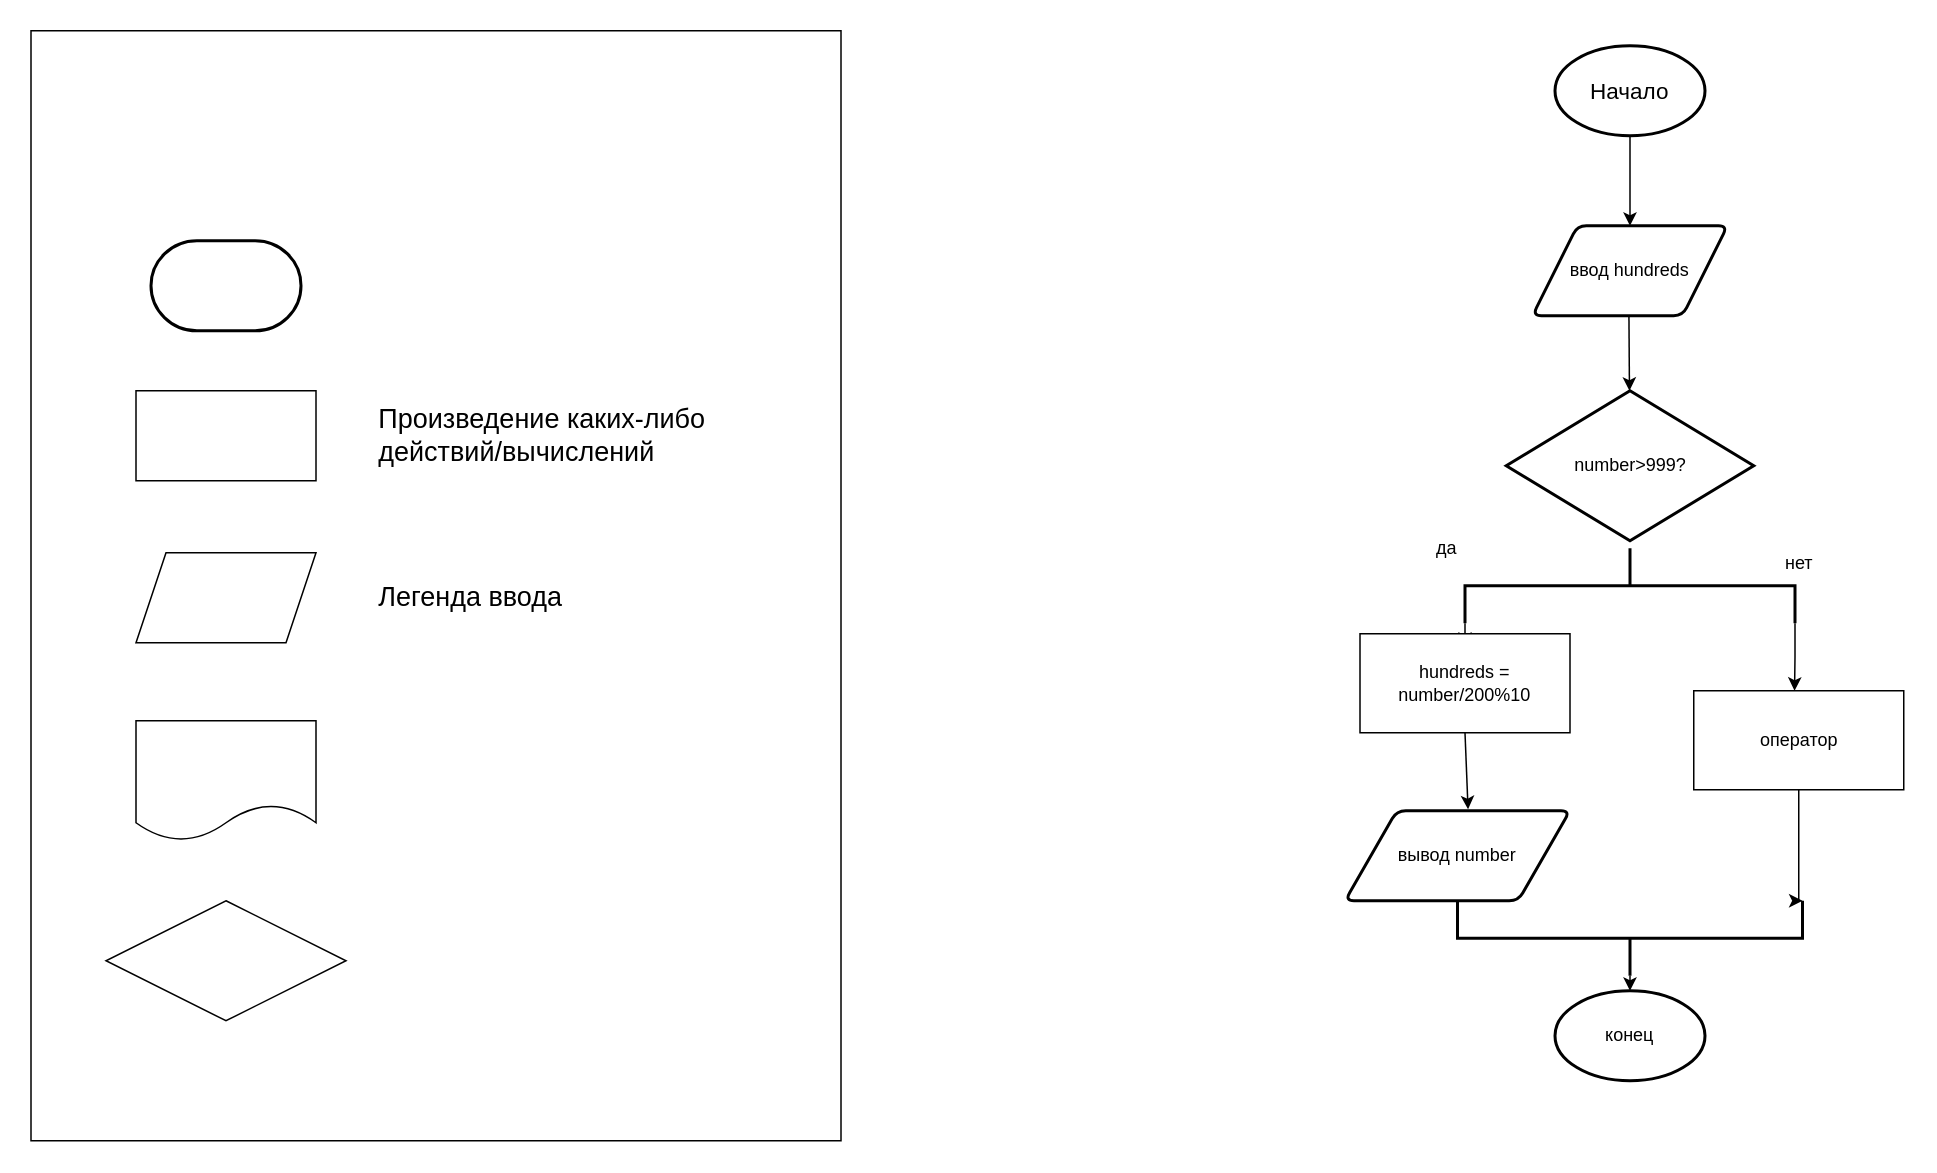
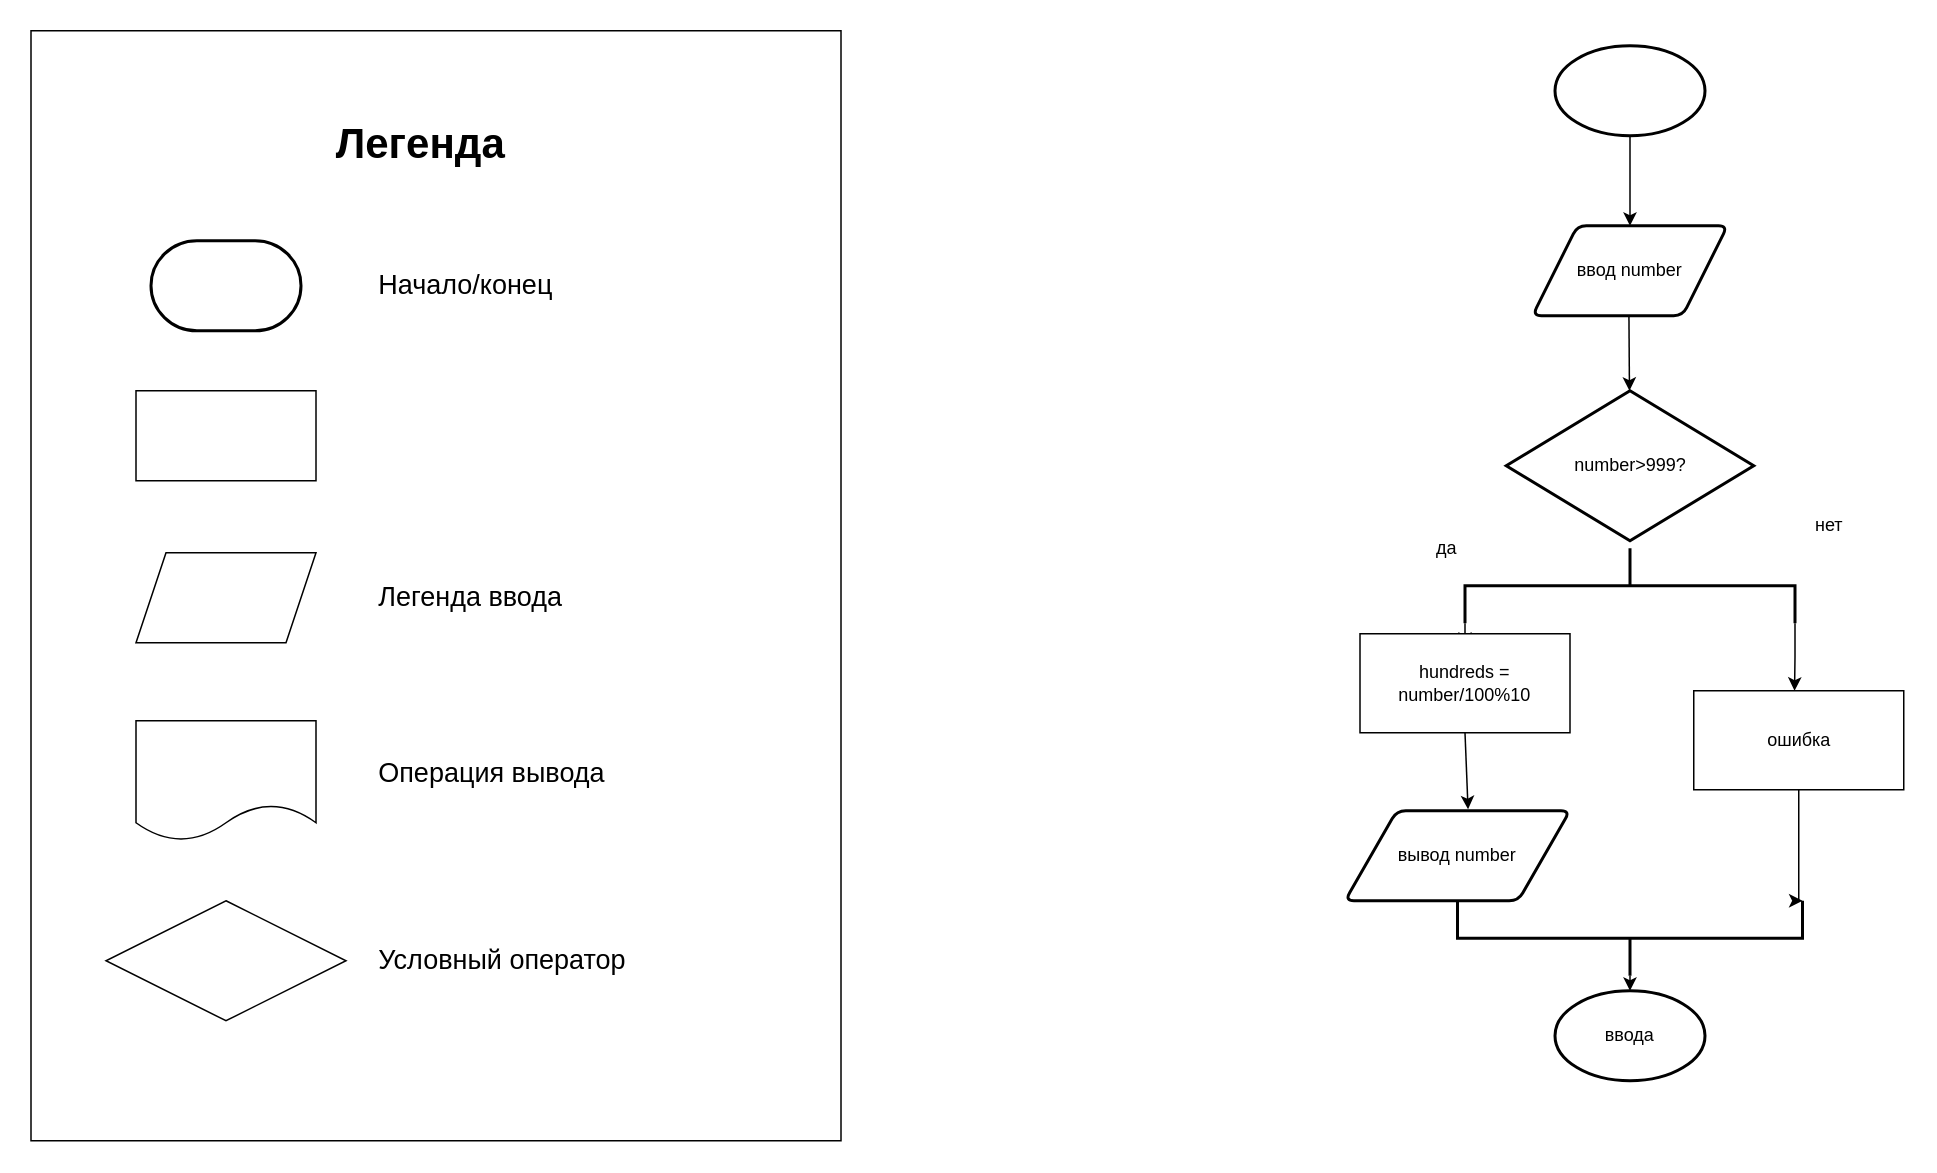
node "Начало": removed
node "Легенда": added
node "ввод hundreds": label "ввод hundreds" -> "ввод number"
node "Начало/конец": added
node "Произведение каких-либо действий/вычислений": removed
node "нет": moved (1799, 563) -> (1829, 526)
node "hundreds = number/200%10": label "hundreds = number/200%10" -> "hundreds = number/100%10"
node "оператор": label "оператор" -> "ошибка"
node "Операция вывода": added
node "Условный оператор": added
node "конец": label "конец" -> "ввода"
